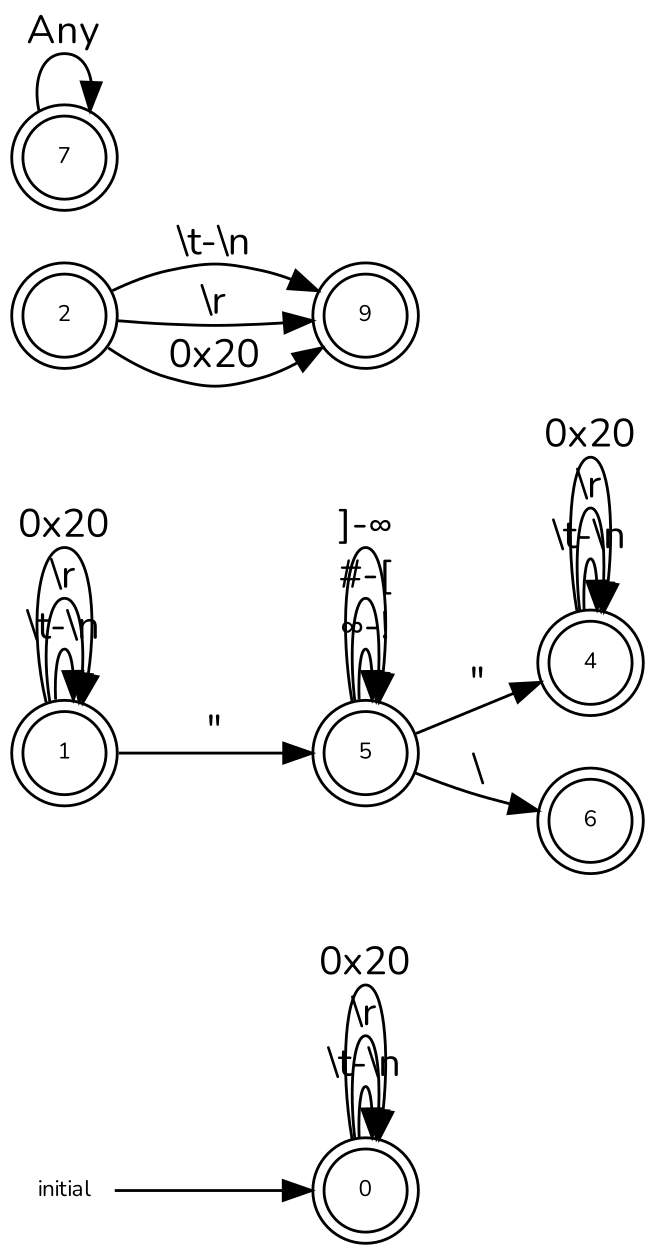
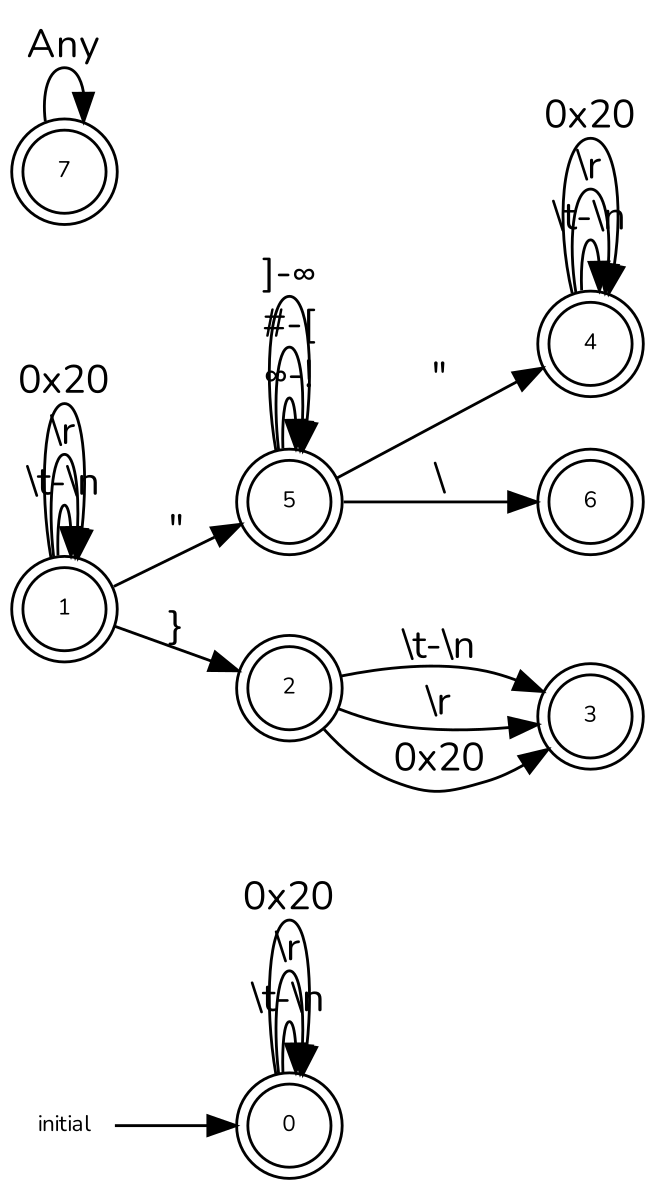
node "9": label "9" -> "3"
edge "1" -> "2": added, label "}"
